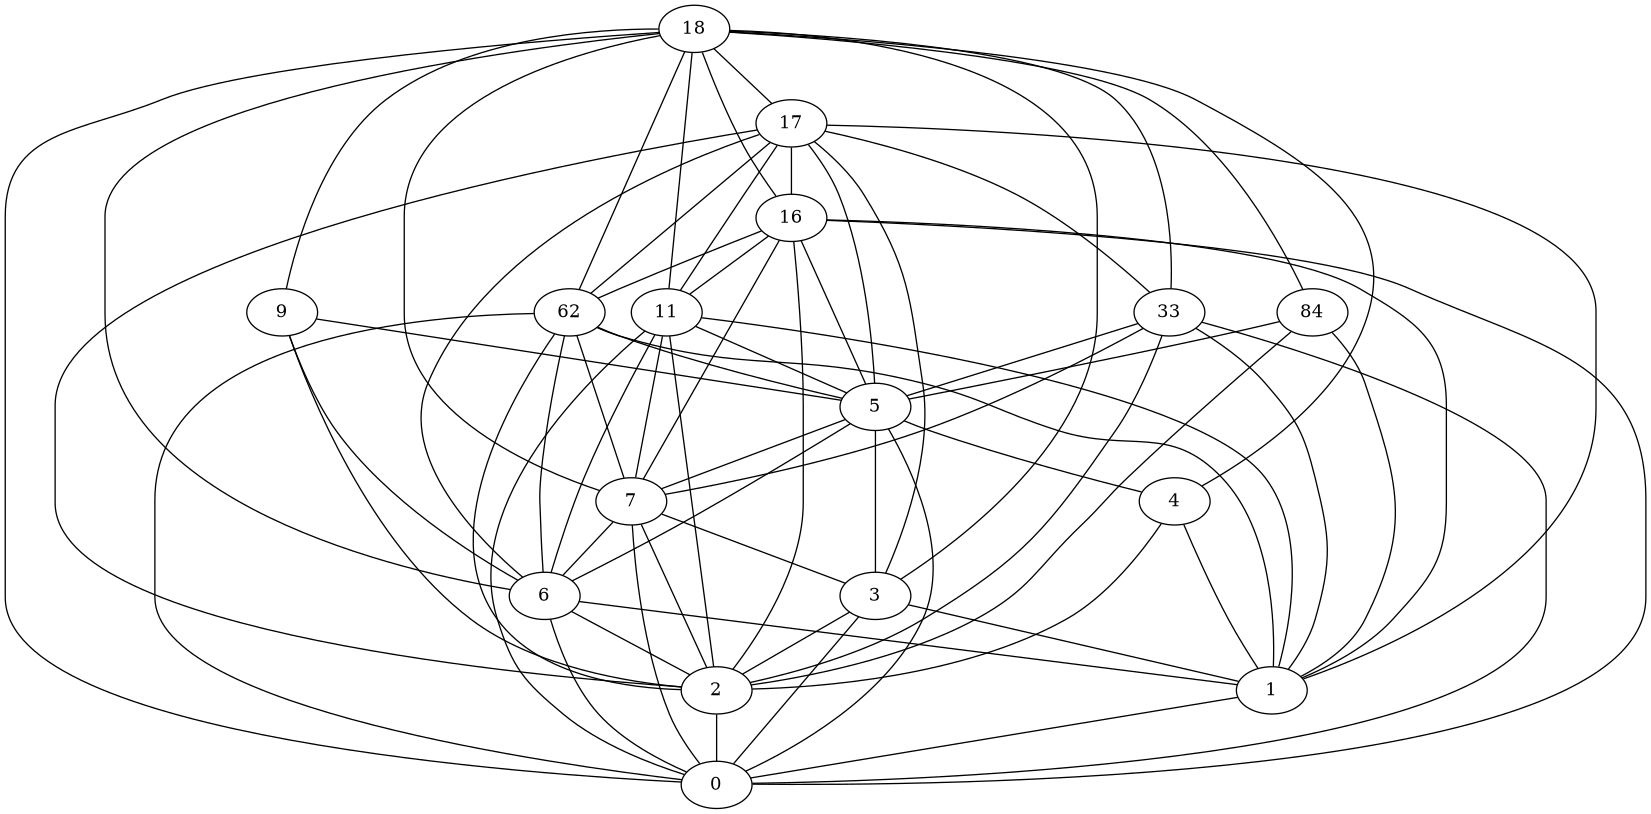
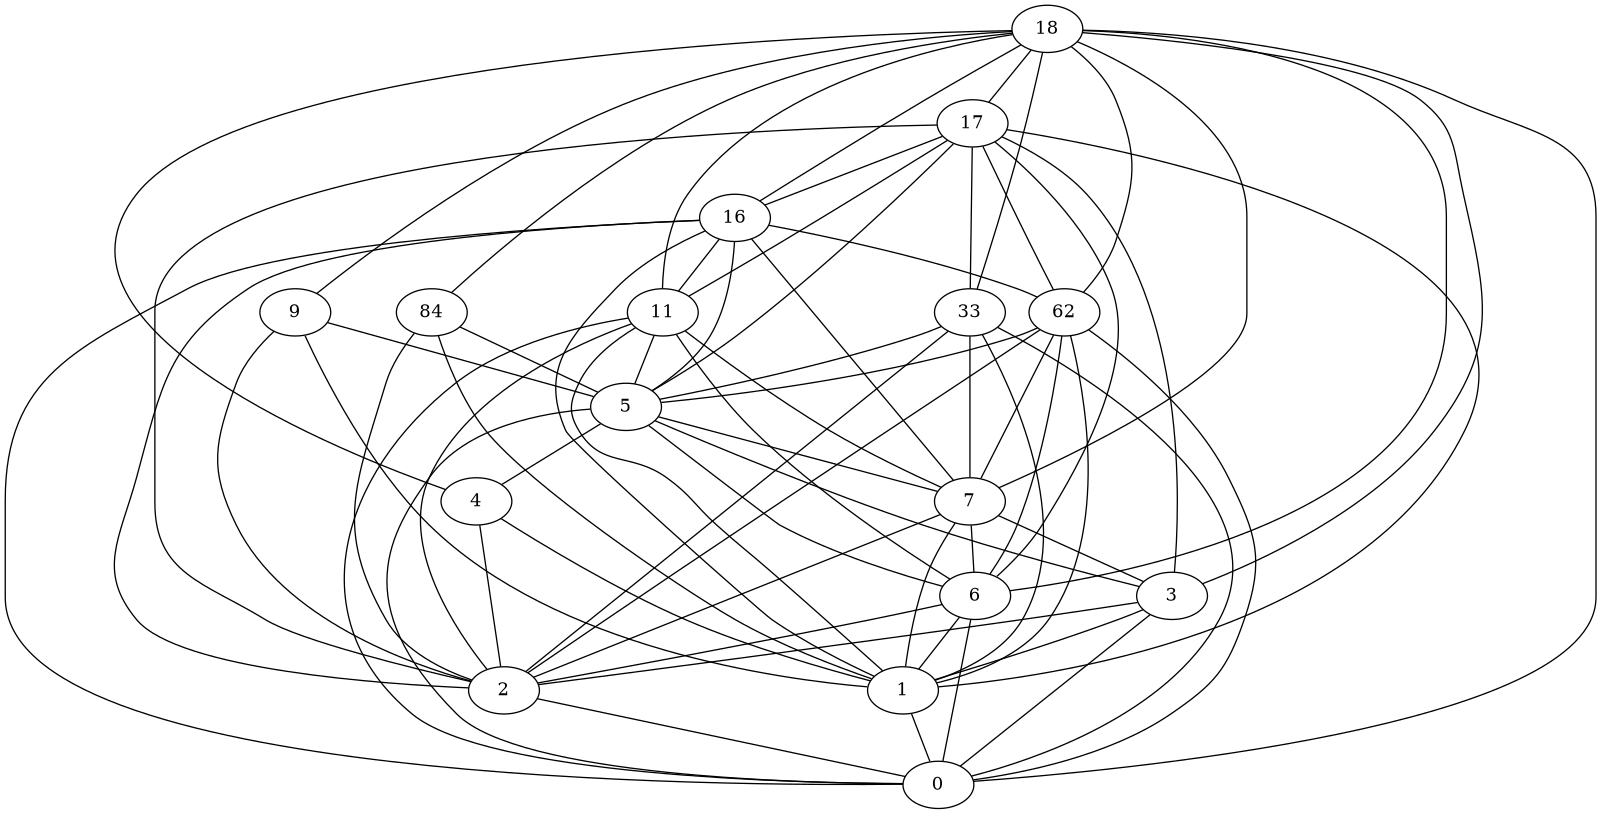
edge "9" -- "6": now "9" -- "1"
edge "7" -- "0": now "7" -- "1"
